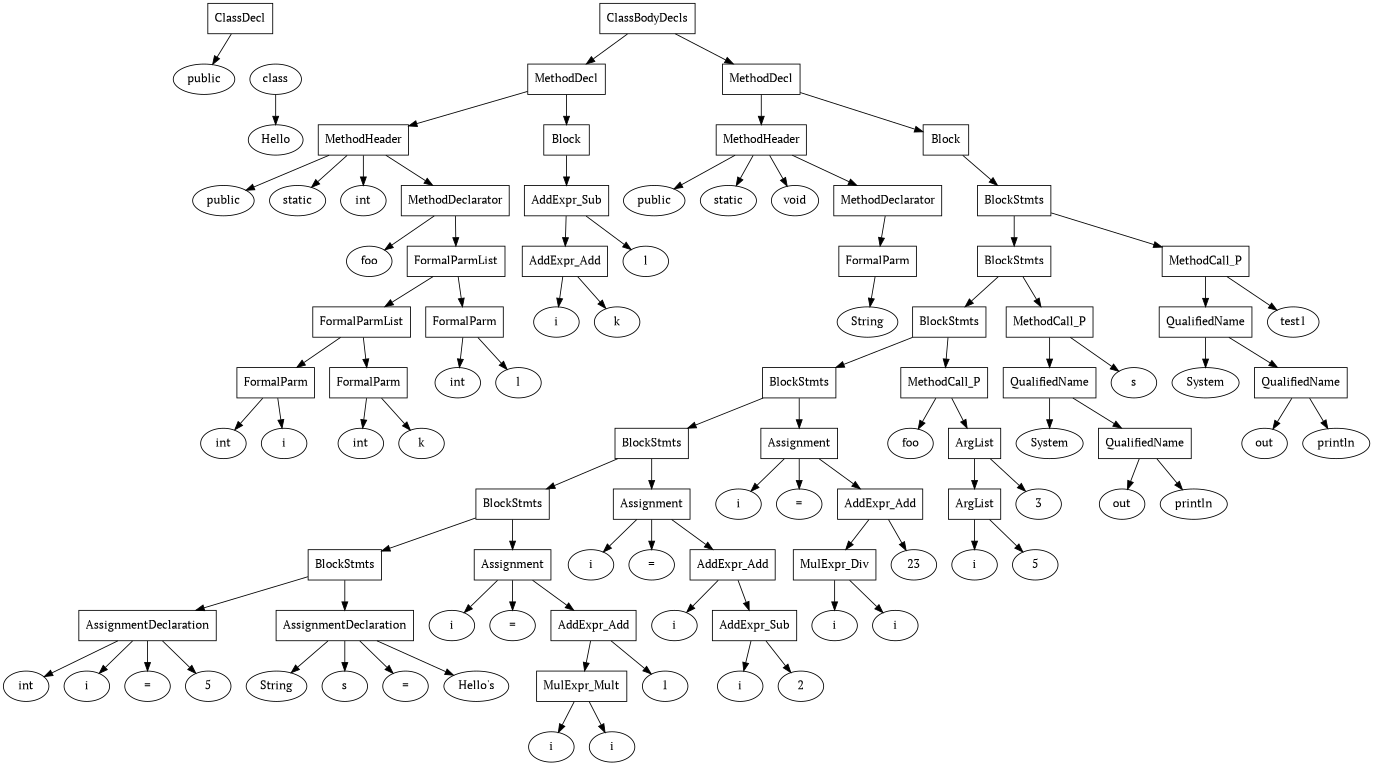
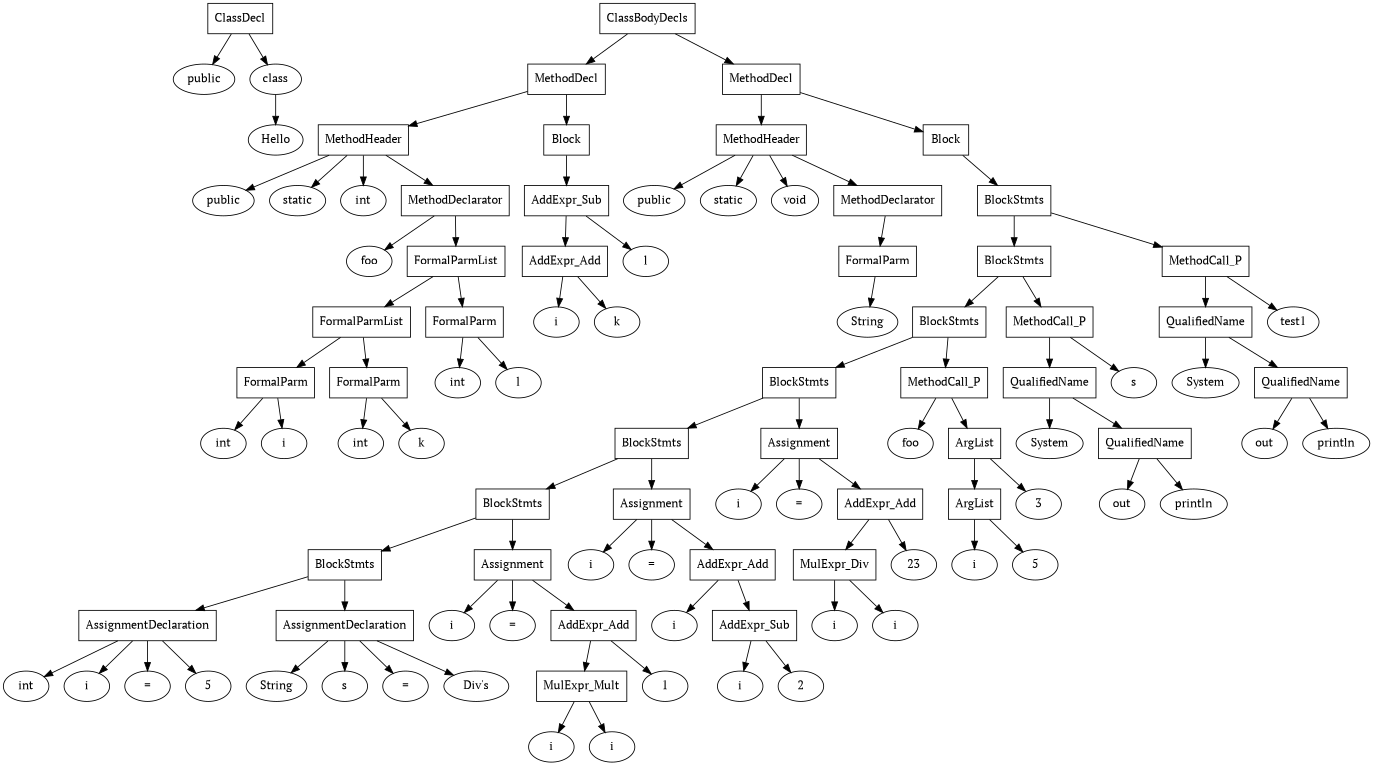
edge "ClassDecl" -> "class": added
node "Hello's": label "Hello's" -> "Div's"
